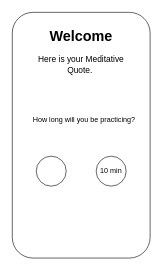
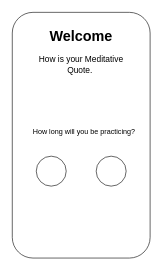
node "Welcome Here is your Meditative Quote.": label "Welcome Here is your Meditative Quote." -> "Welcome How is your Meditative Quote."
node "How long will you be practicing?": moved (84, 120) -> (84, 132)
node "10 min": removed
